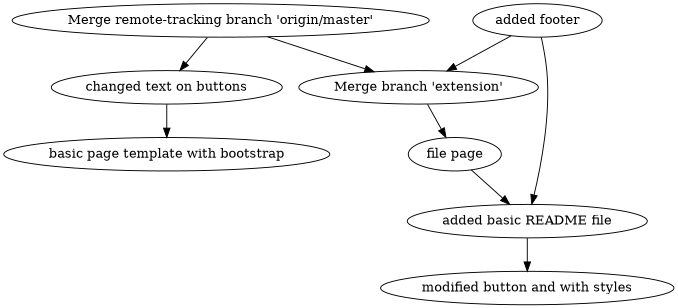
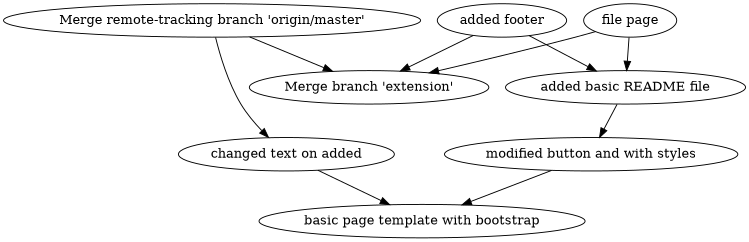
node "changed text on buttons": label "changed text on buttons" -> "changed text on added"
edge "Merge branch 'extension'" -> "file page": reversed
edge "modified button and with styles" -> "basic page template with bootstrap": added
